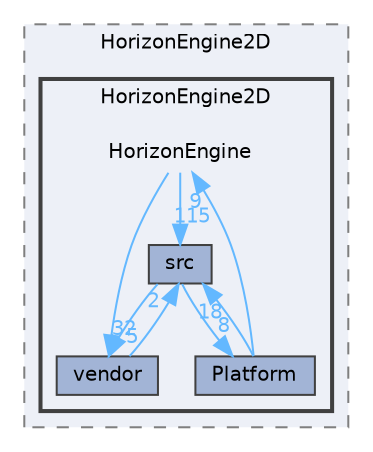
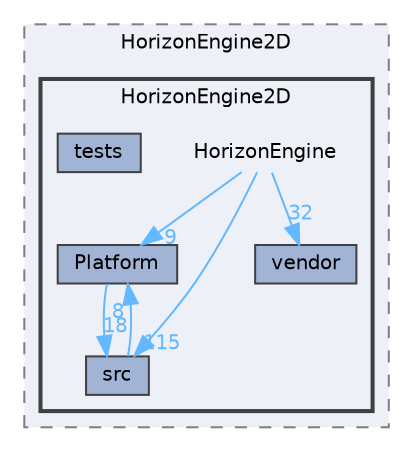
node "tests": added
edge "Platform" -> "HorizonEngine": reversed
edge "src" -> "vendor": removed
edge "vendor" -> "src": removed
